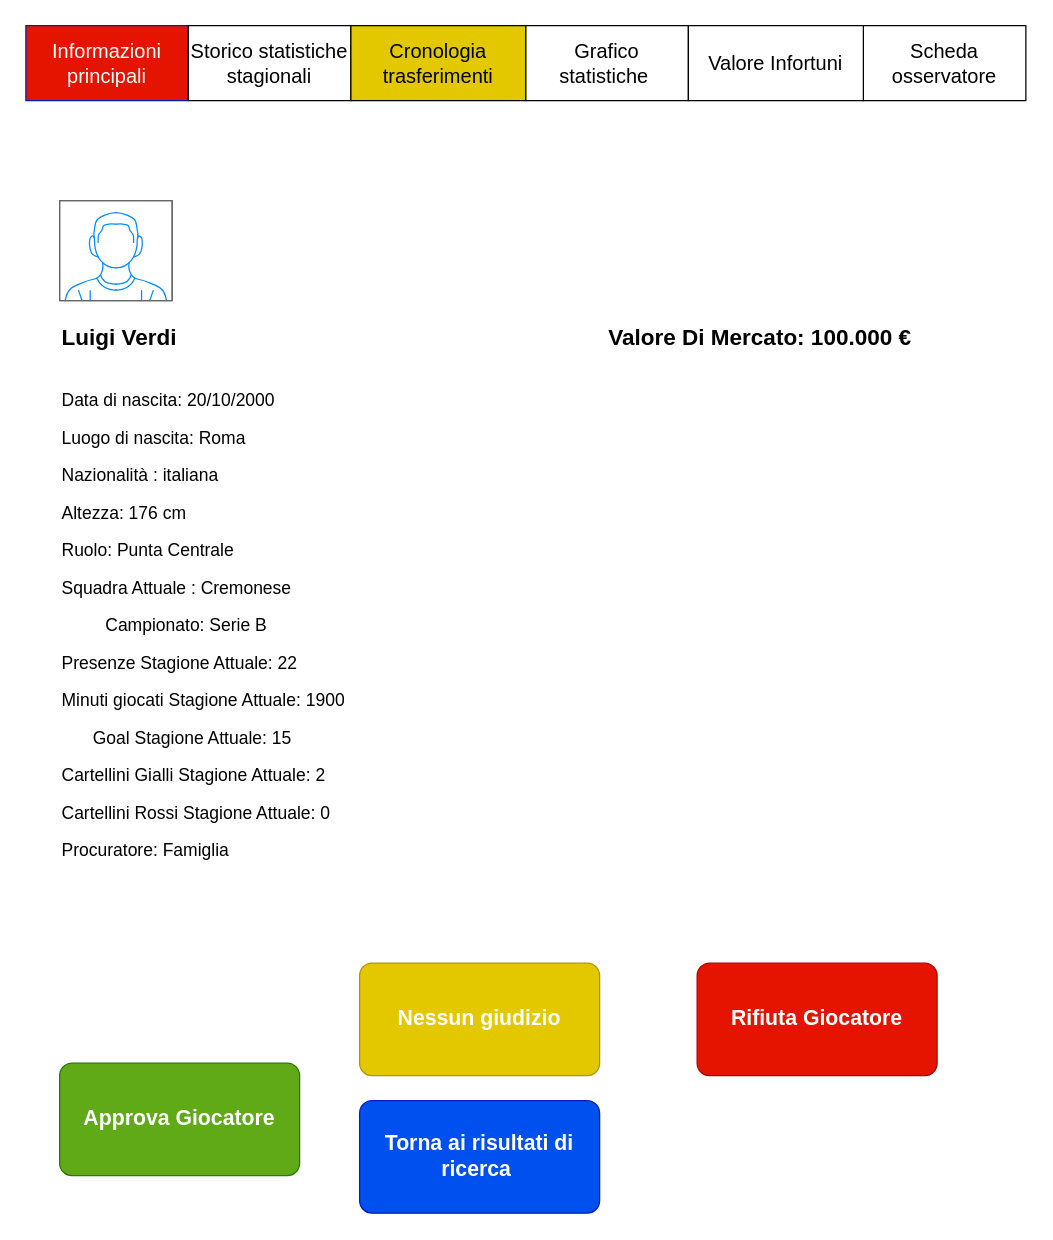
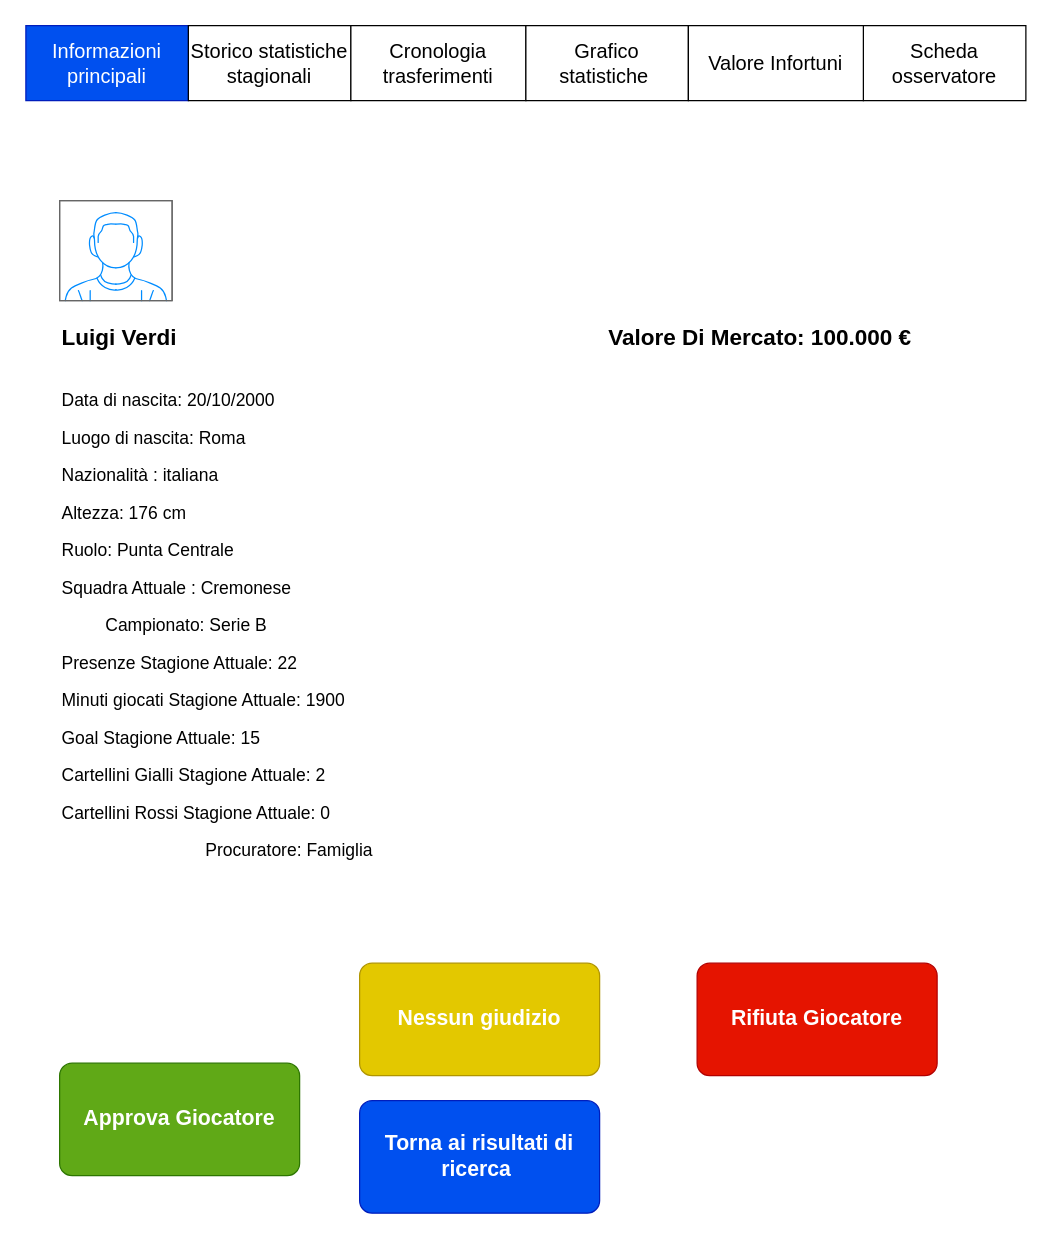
node "Informazioni principali": fillcolor #e51400 -> #0050ef
node "Cronologia trasferimenti": fillcolor #e3c800 -> #ffffff
node "Goal Stagione Attuale: 15": moved (197, 738) -> (166, 738)
node "Procuratore: Famiglia": moved (153, 851) -> (297, 851)
